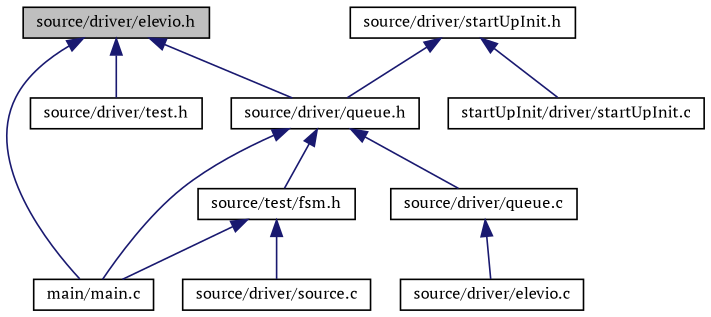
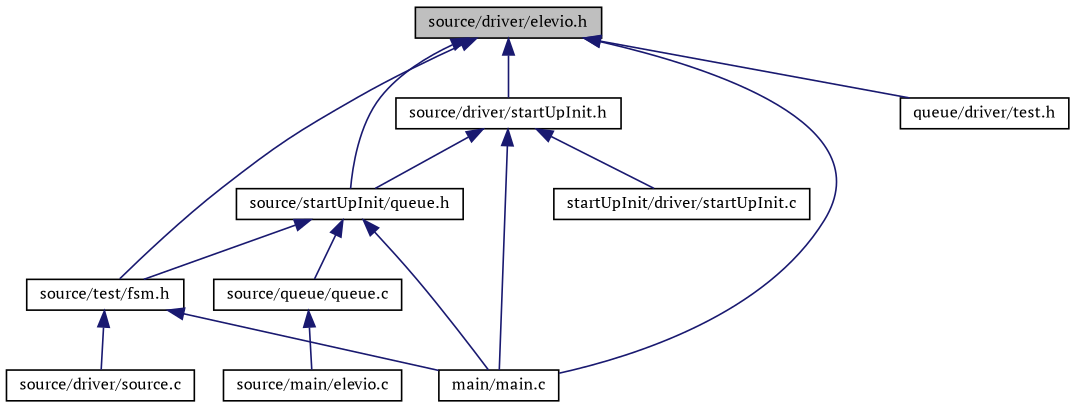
edge "source/driver/startUpInit.h" -> "source/driver/elevio.h": added
node "source/driver/test.h": label "source/driver/test.h" -> "queue/driver/test.h"
node "source/driver/queue.h": label "source/driver/queue.h" -> "source/startUpInit/queue.h"
edge "source/test/fsm.h" -> "source/driver/elevio.h": added
node "source/driver/queue.c": label "source/driver/queue.c" -> "source/queue/queue.c"
edge "main/main.c" -> "source/driver/startUpInit.h": added
node "source/driver/elevio.c": label "source/driver/elevio.c" -> "source/main/elevio.c"
